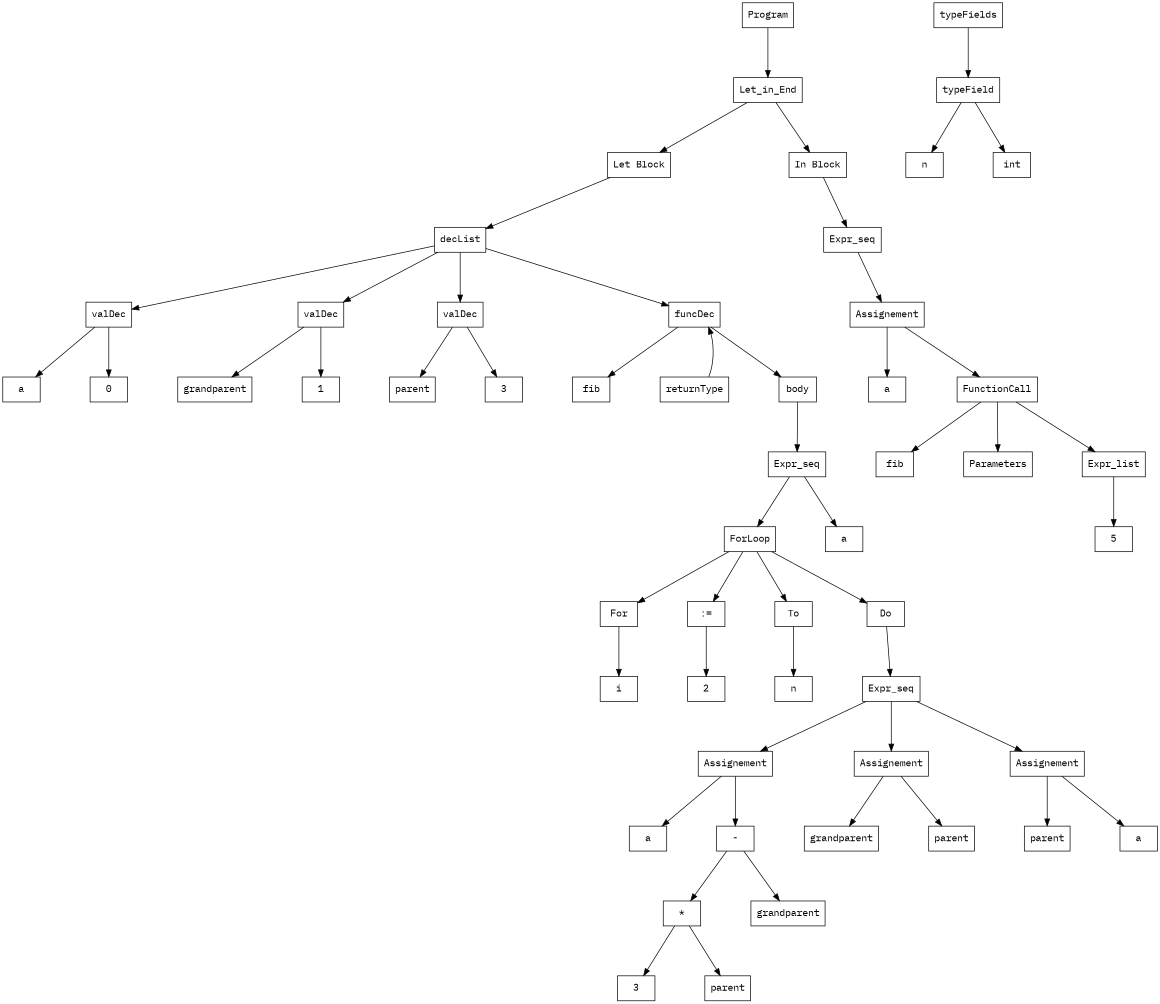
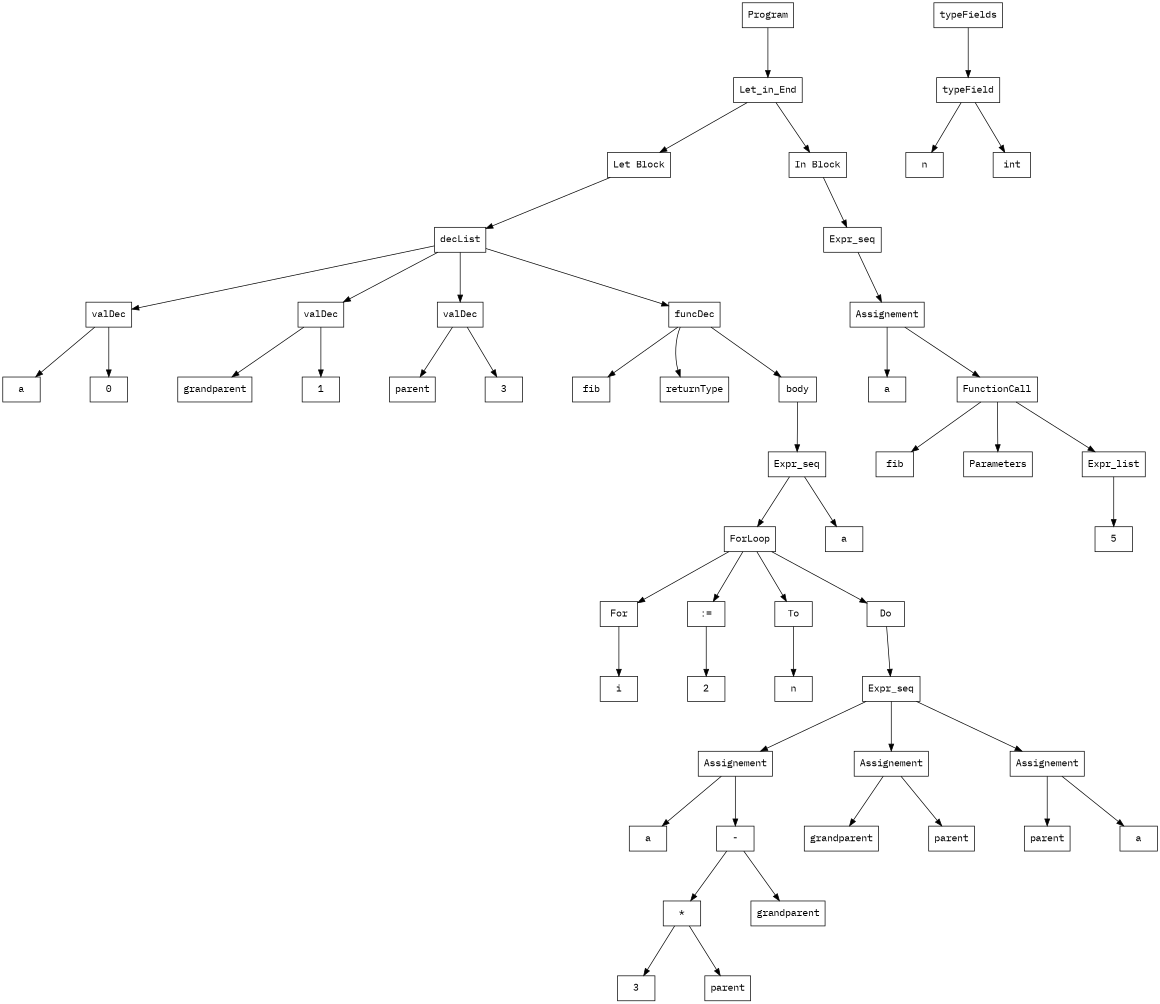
edge "returnType" -> "funcDec": reversed
